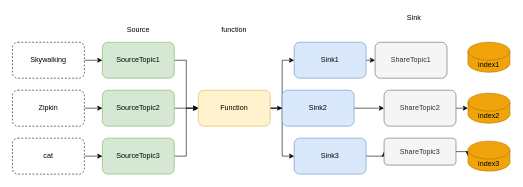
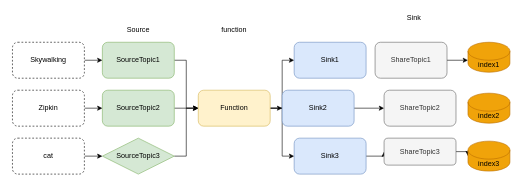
edge "Sink1" -> "ShareTopic1": removed
edge "ShareTopic1" -> "index1": added
edge "ShareTopic2" -> "index2": removed
node "SourceTopic3": shape rounded rectangle -> diamond
